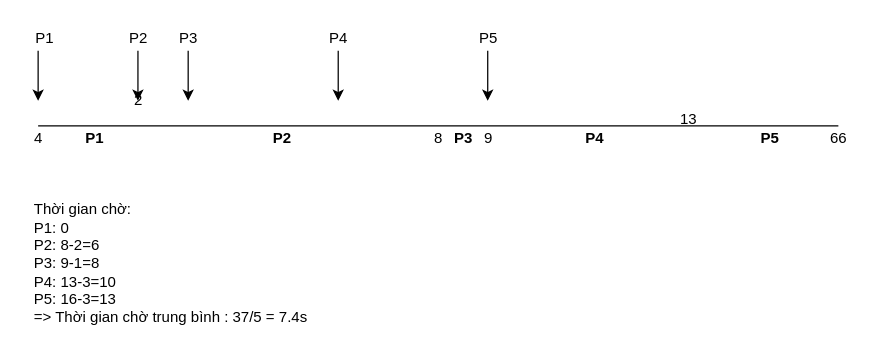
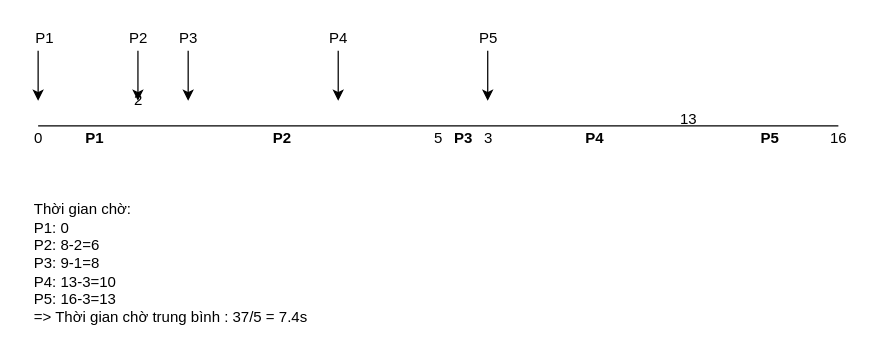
node "4": label "4" -> "0"
node "8": label "8" -> "5"
node "9": label "9" -> "3"
node "66": label "66" -> "16"
